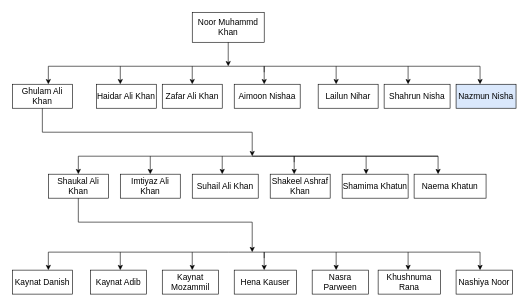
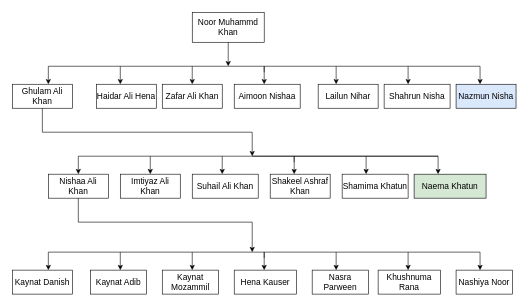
node "Haidar Ali Khan": label "Haidar Ali Khan" -> "Haidar Ali Hena"
node "Shaukal Ali Khan": label "Shaukal Ali Khan" -> "Nishaa Ali Khan"
node "Naema Khatun": fillcolor #ffffff -> #d5e8d4
